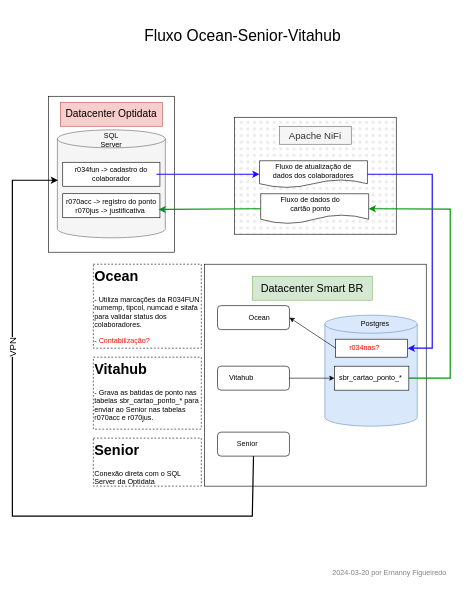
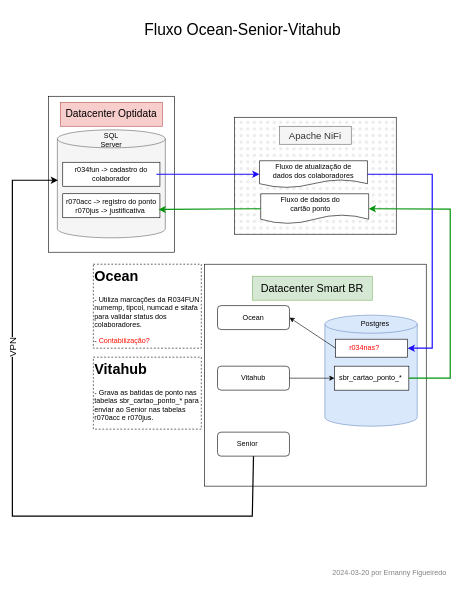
node "Fluxo Ocean-Senior-Vitahub": moved (243, 36) -> (243, 30)
node "Ocean": moved (260, 318) -> (254, 318)
node "Vitahub": moved (242, 378) -> (254, 378)
node "SeniorConexão direta com o SQL Server da Optidata": removed
